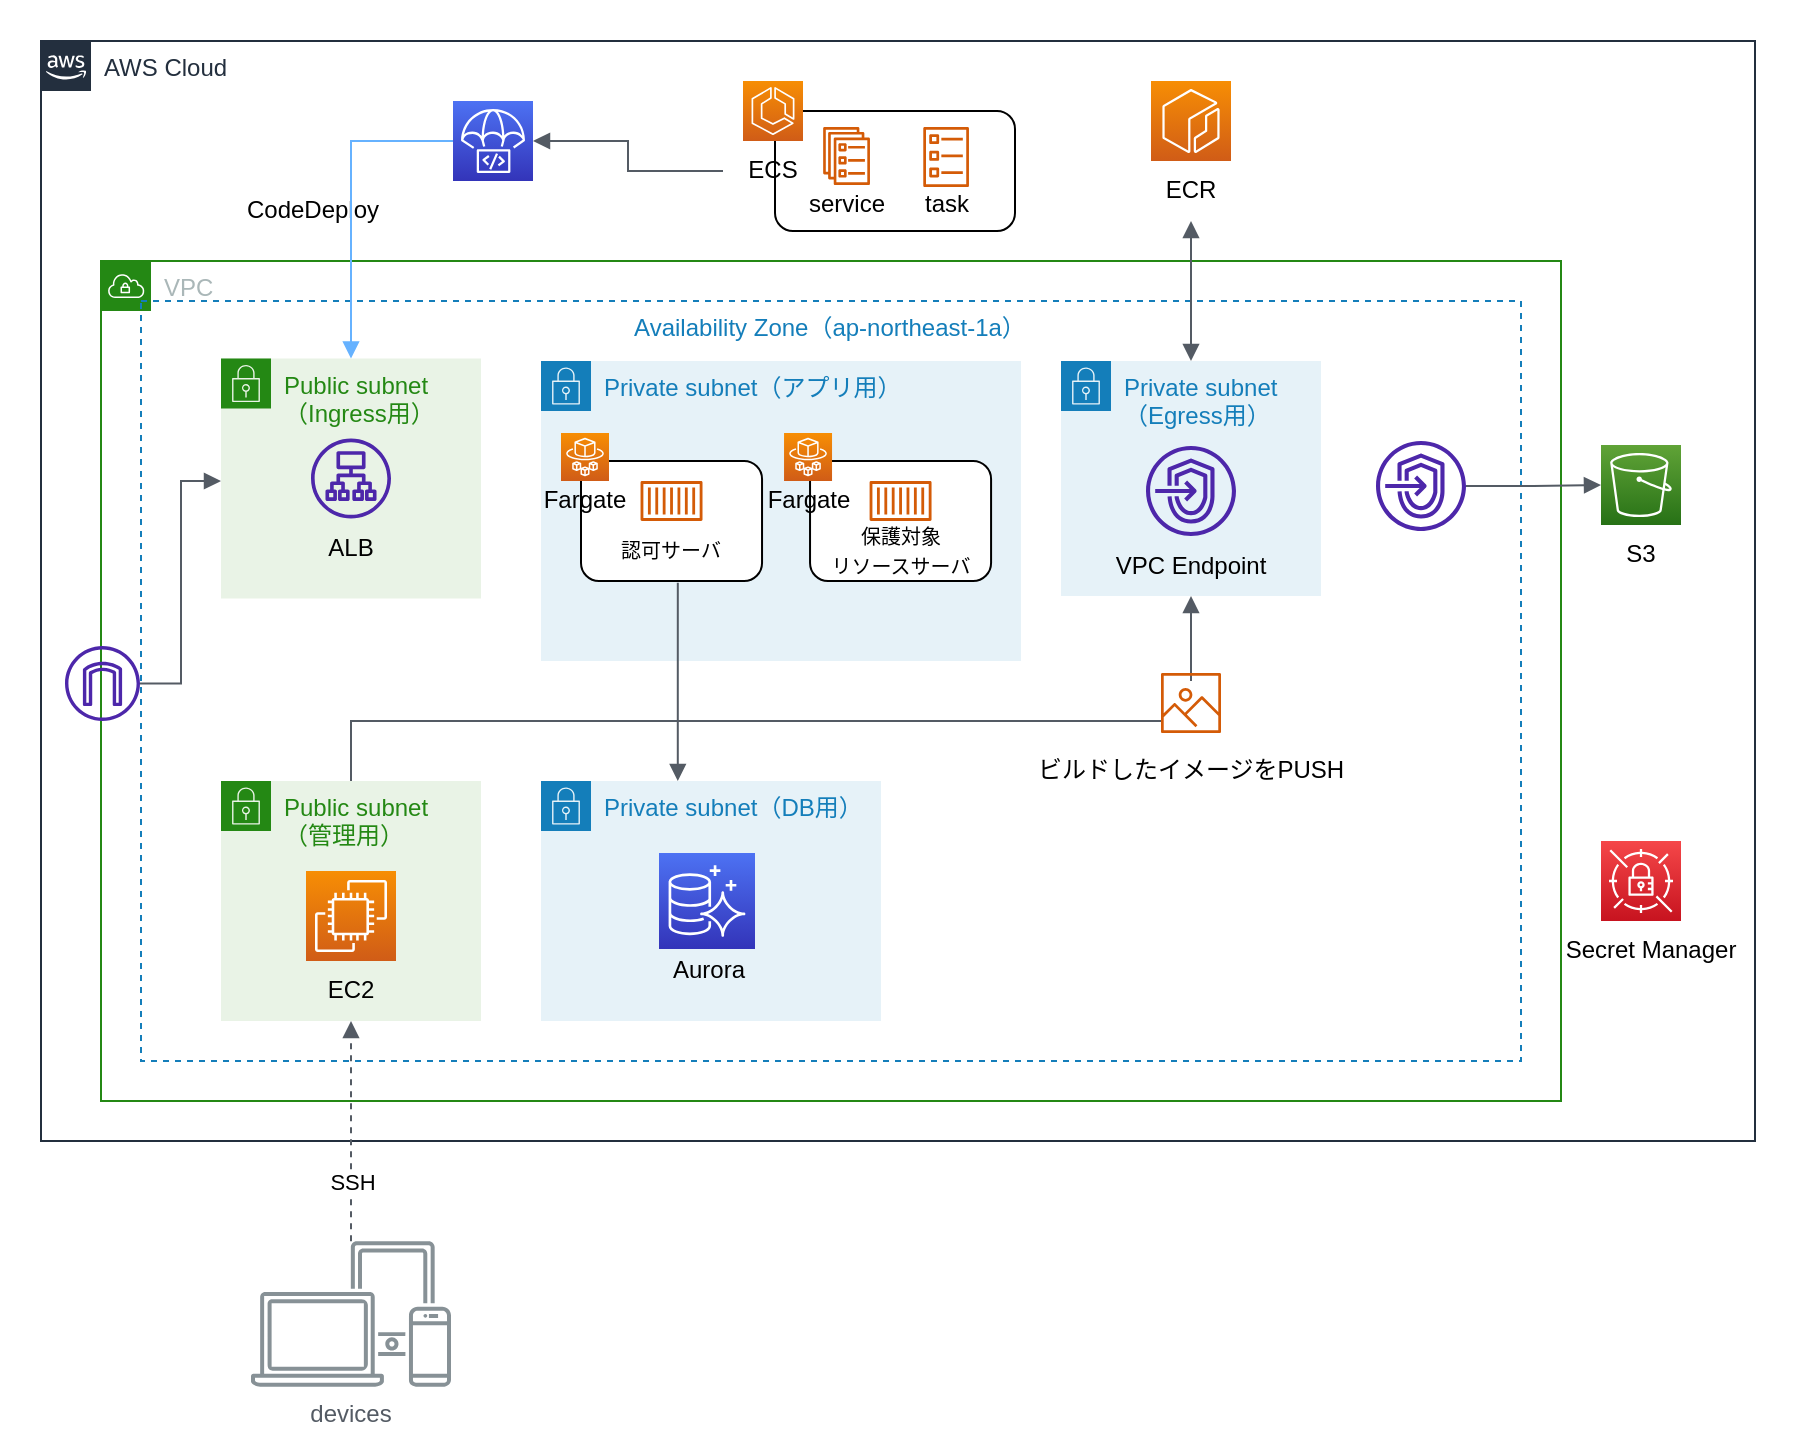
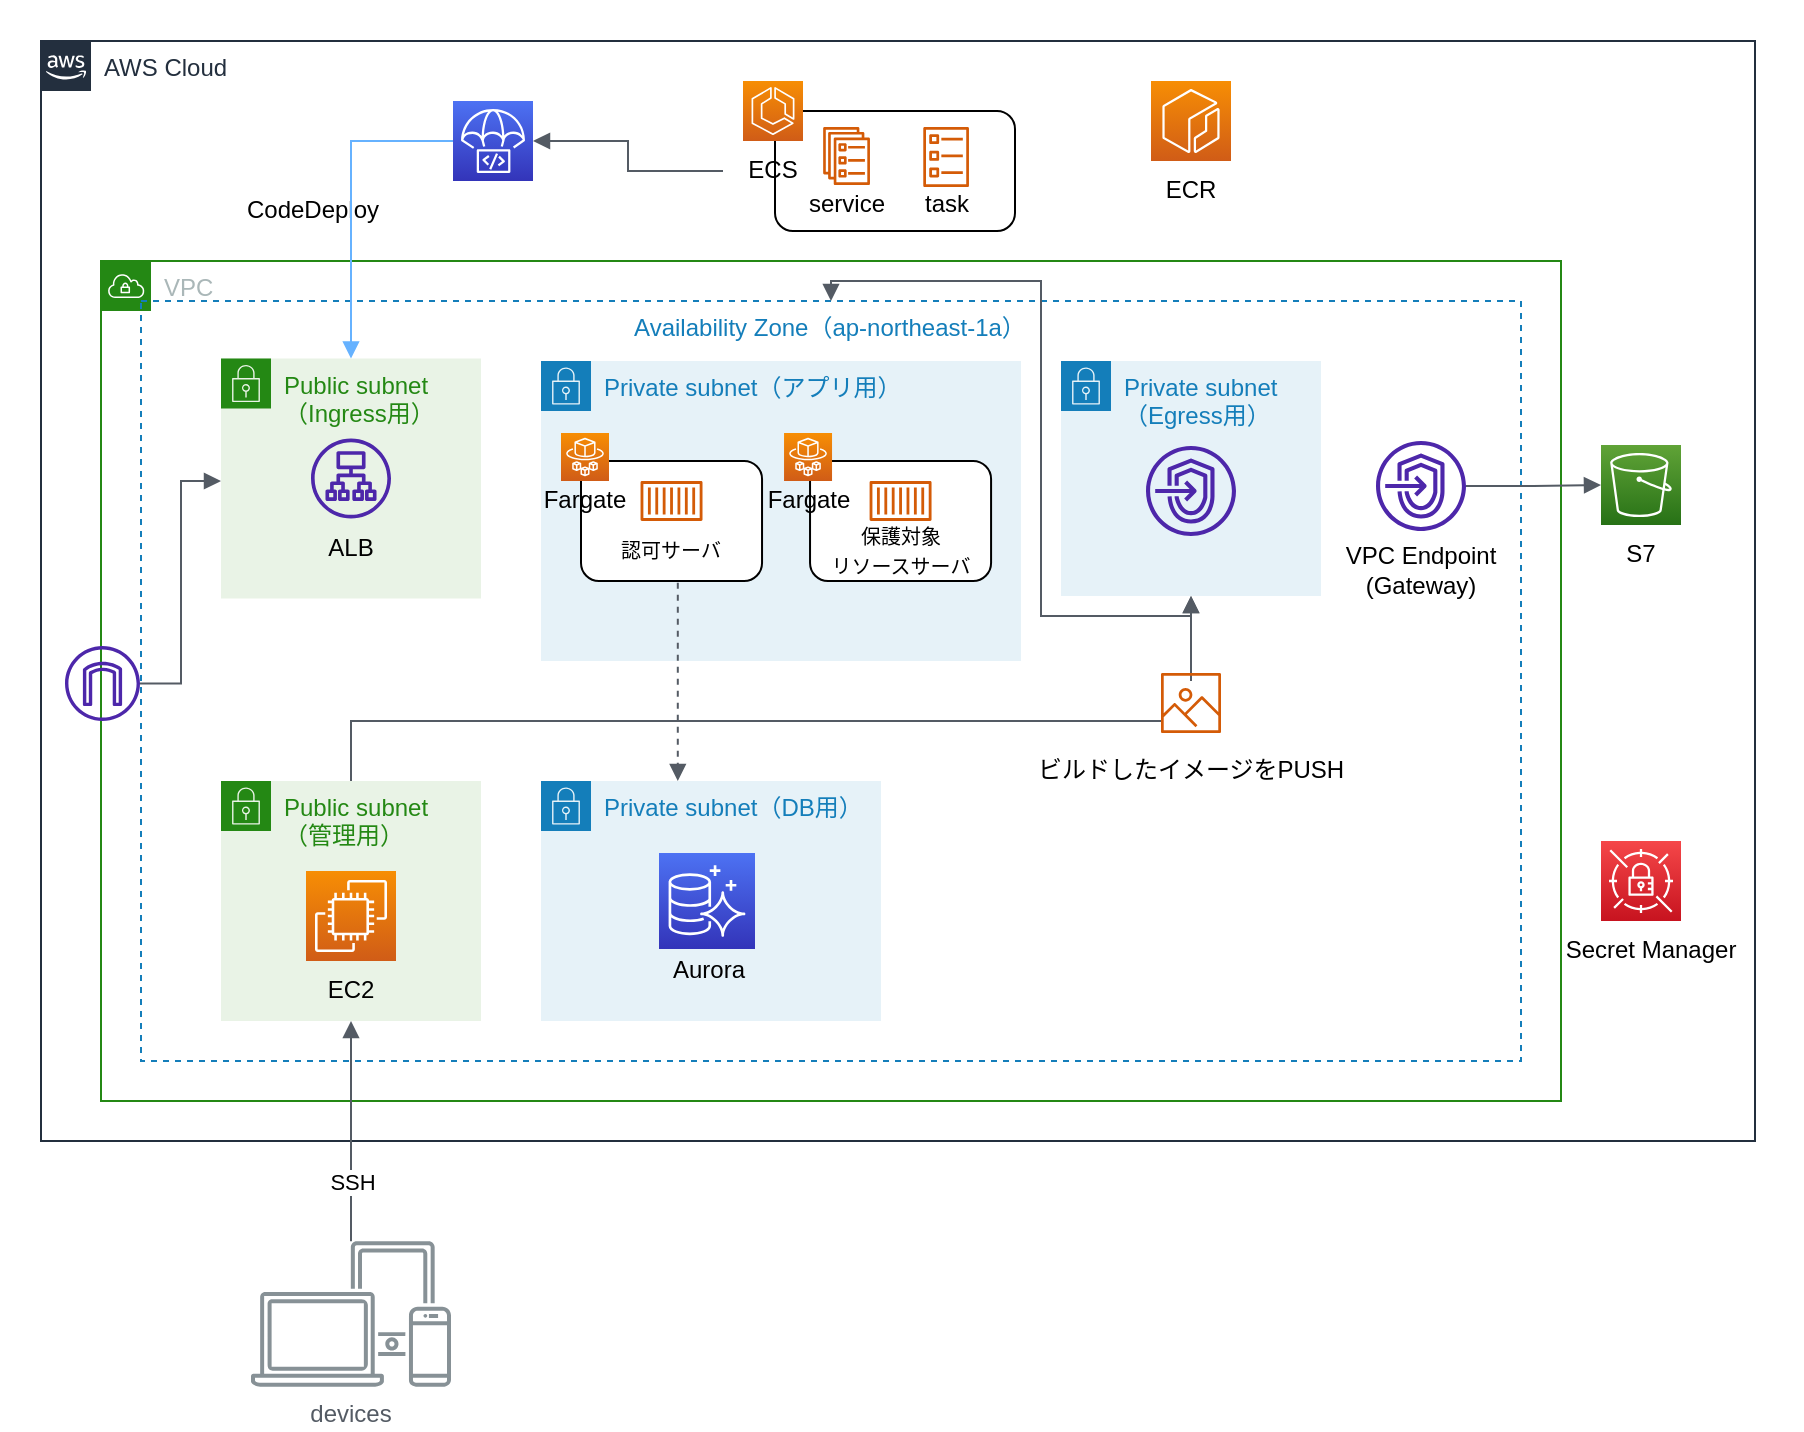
edge "ECR" -- "Private subnet （Egress用）": now "Availability Zone（ap-northeast-1a）" -- "Private subnet （Egress用）"
node "S3": label "S3" -> "S7"
node "VPC Endpoint": removed
node "VPC Endpoint (Gateway)": added
edge "認可サーバ" -> "Private subnet（DB用）": style solid -> dashed
edge "devices" -> "Public subnet （管理用）": style dashed -> solid
